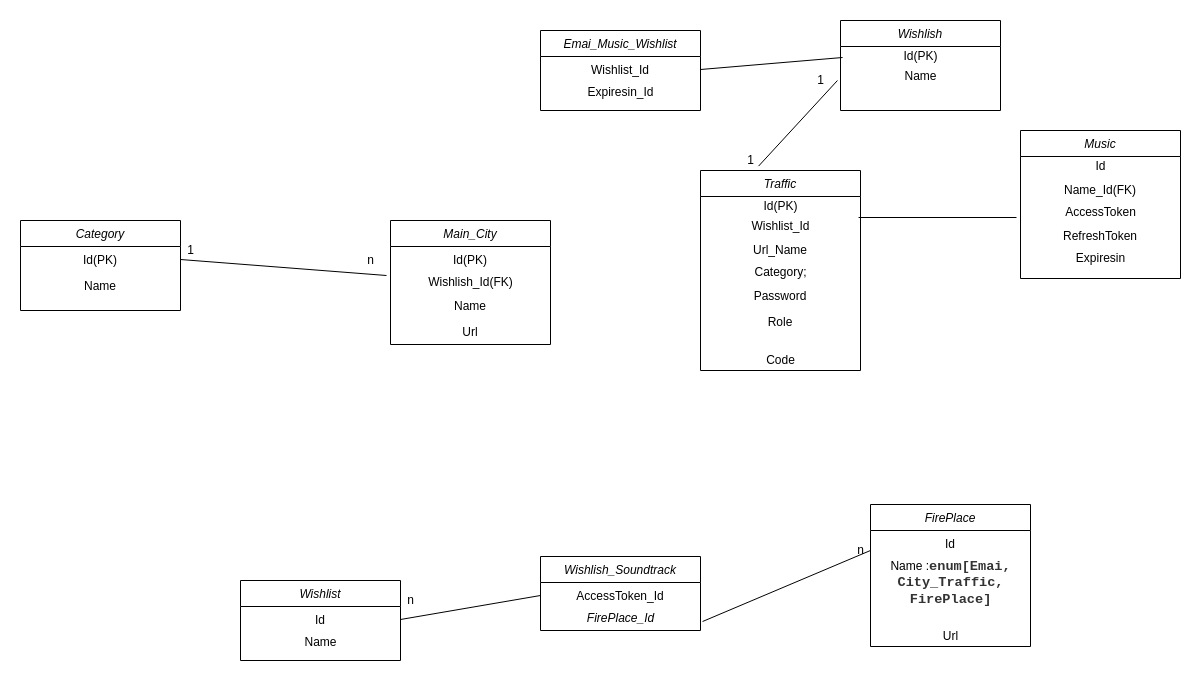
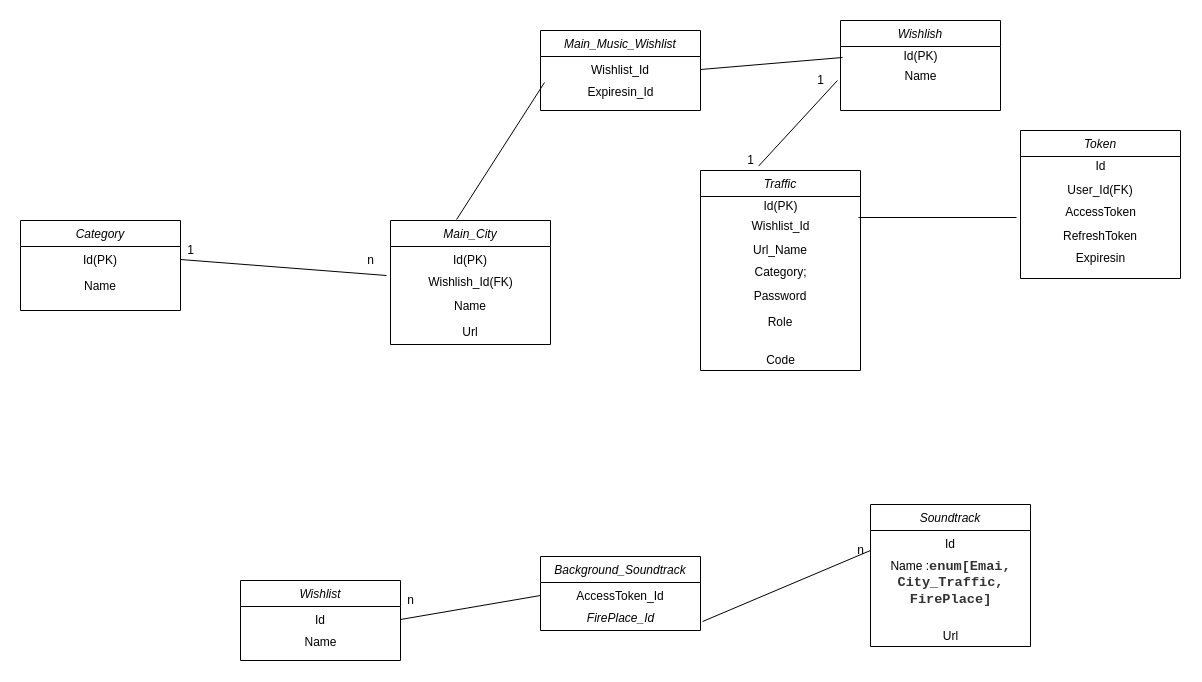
node "Emai_Music_Wishlist": label "Emai_Music_Wishlist" -> "Main_Music_Wishlist"
node "Music": label "Music" -> "Token"
edge "Expiresin_Id" -- "Main_City": added
node "Name_Id(FK)": label "Name_Id(FK)" -> "User_Id(FK)"
node "FirePlace": label "FirePlace" -> "Soundtrack"
node "Wishlish_Soundtrack": label "Wishlish_Soundtrack" -> "Background_Soundtrack"
